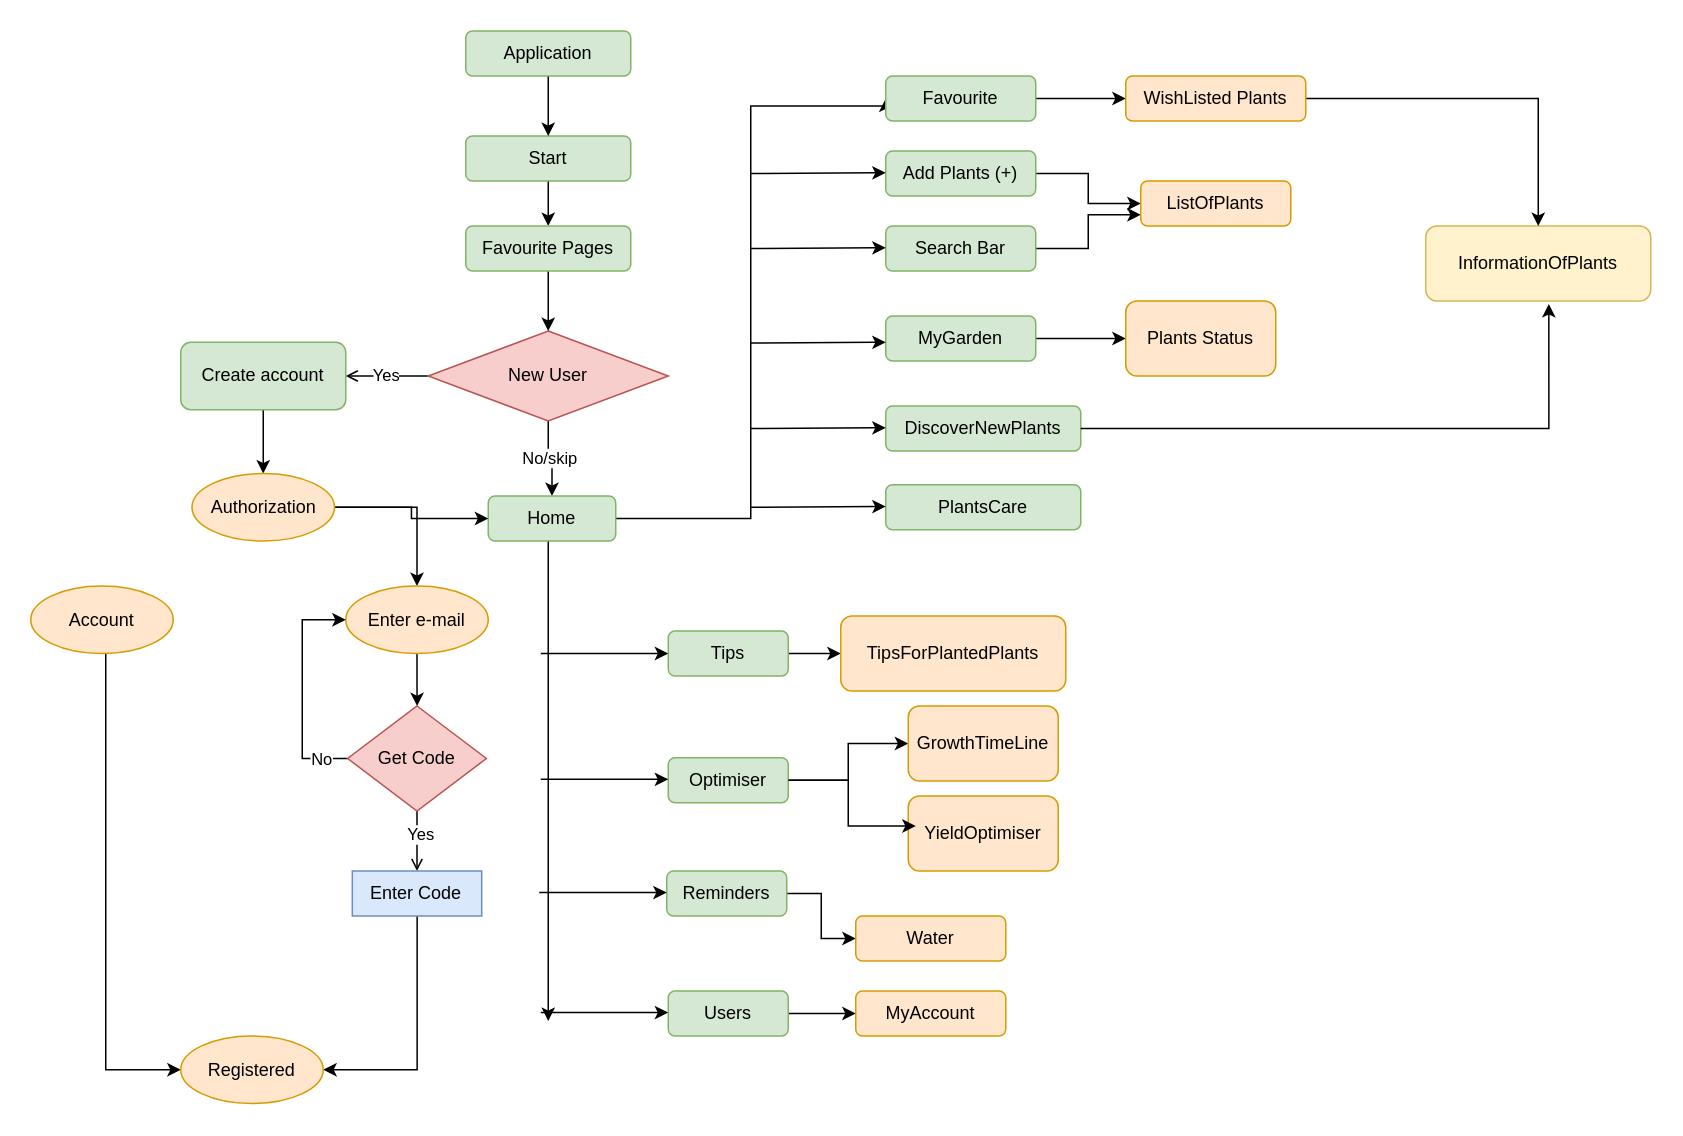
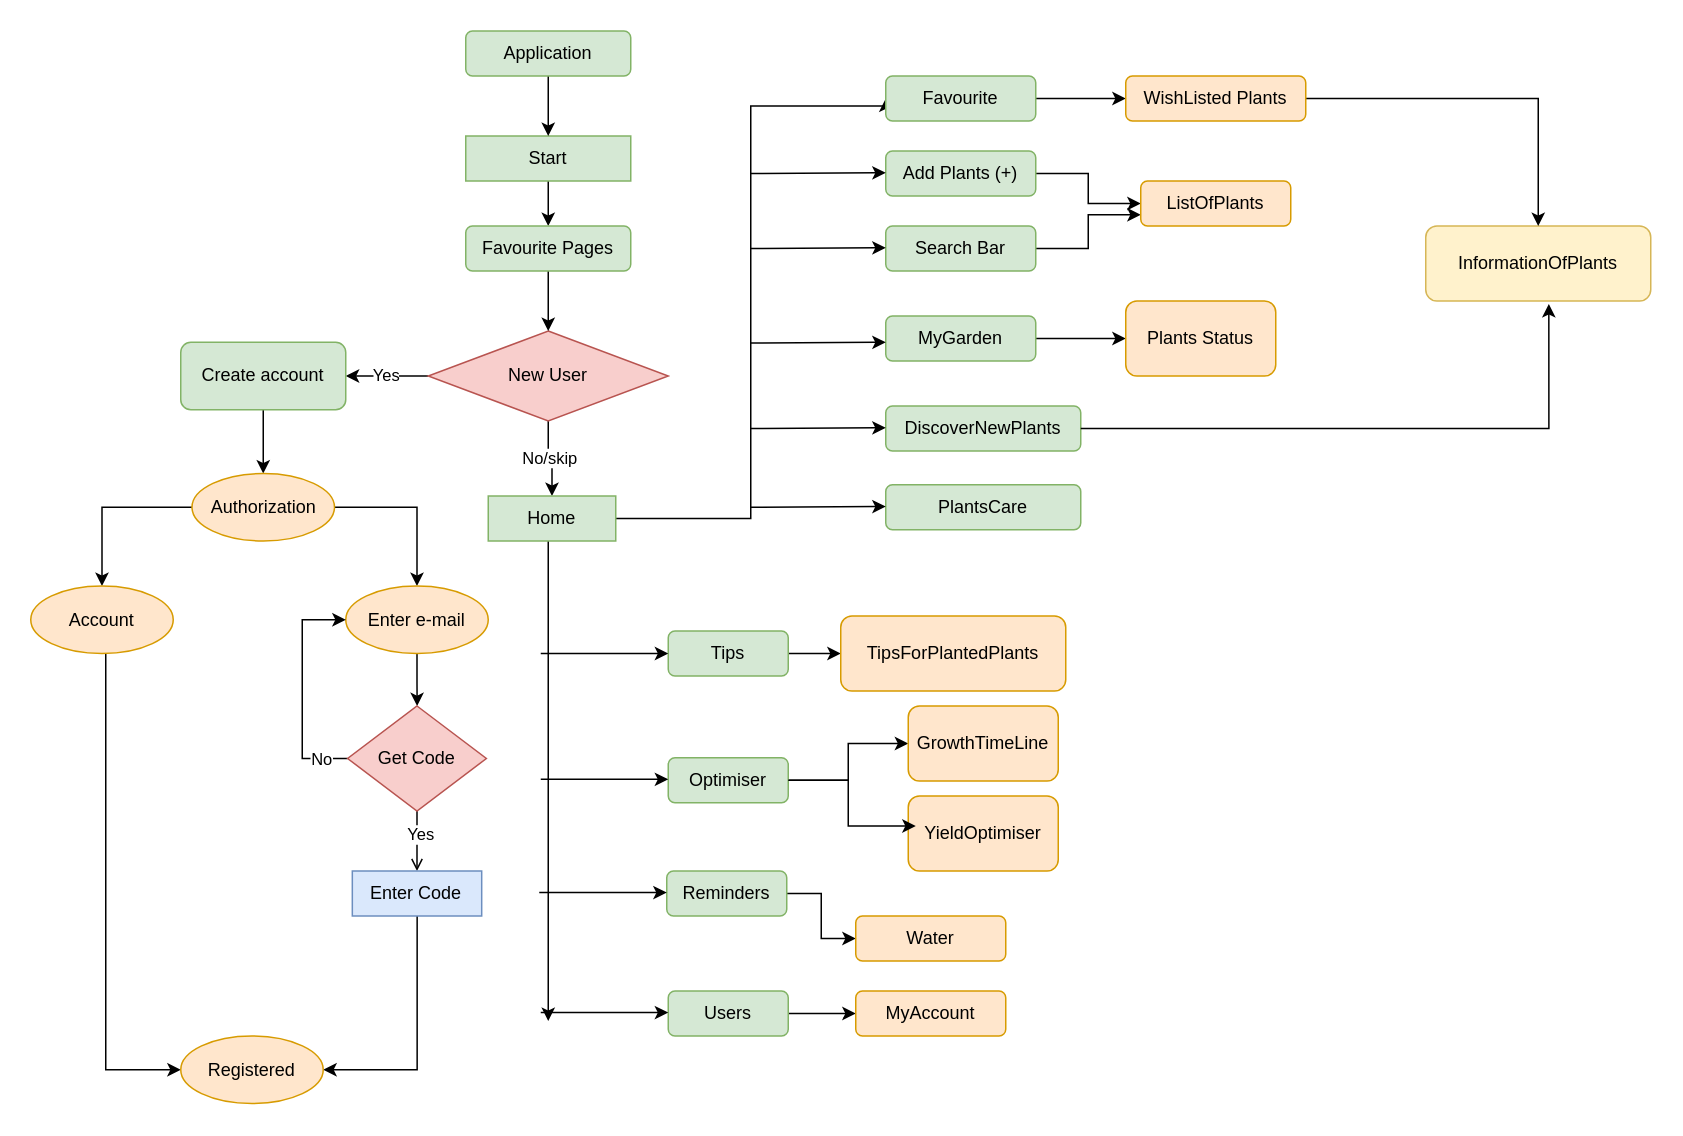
node "Start": shape rounded rectangle -> rectangle
edge "New User" -> "Create account": arrowhead open -> classic
edge "Authorization" -> "Home": now "Authorization" -> "Account"
node "Home": shape rounded rectangle -> rectangle
